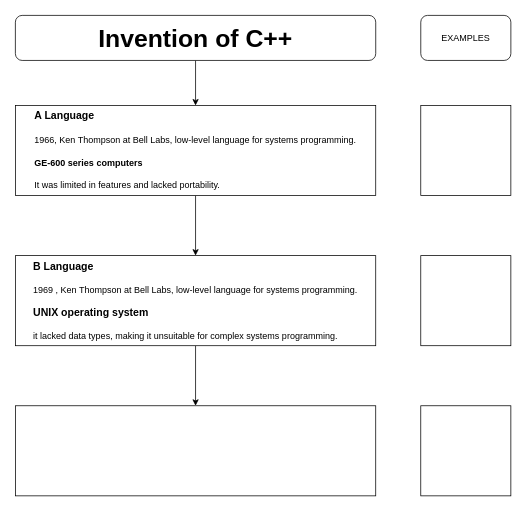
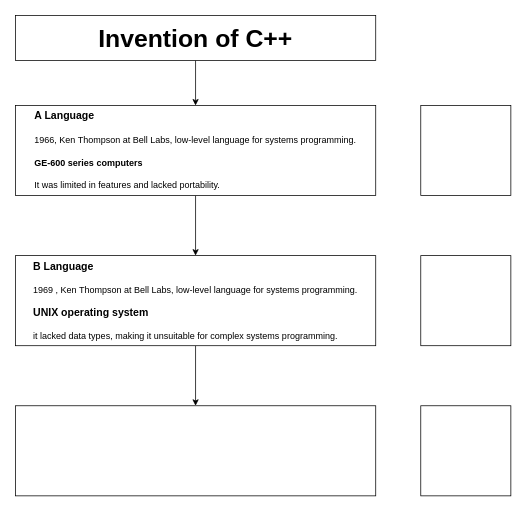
node "Invention of C++": shape rounded rectangle -> rectangle
node "EXAMPLES": removed
